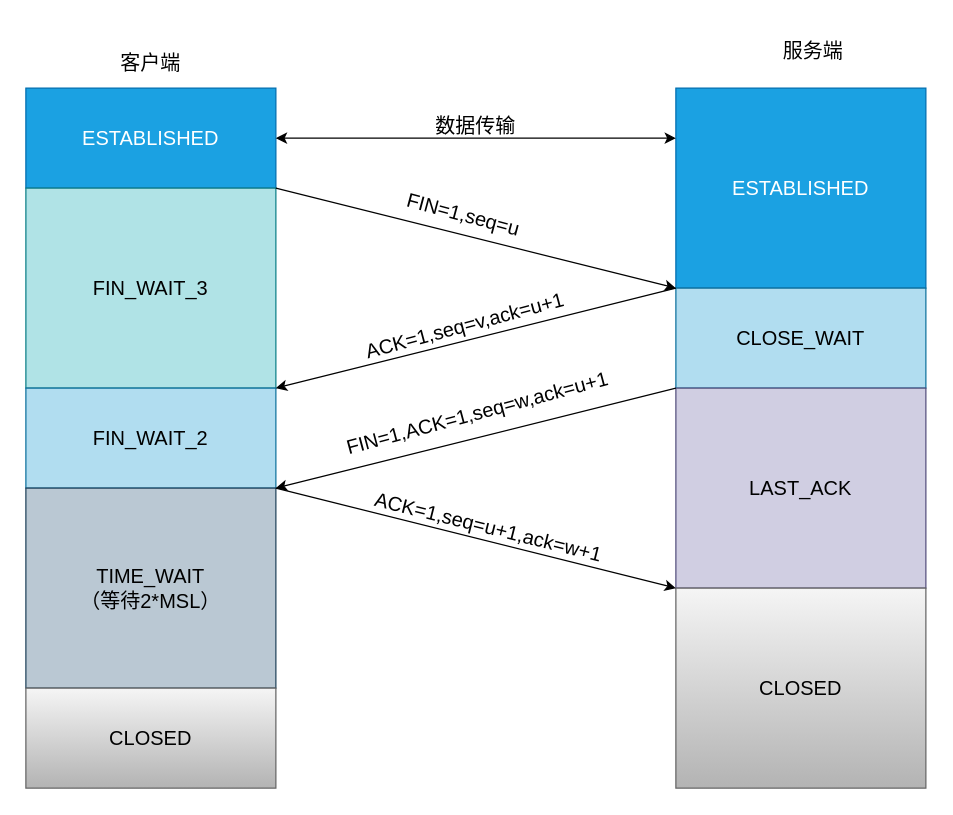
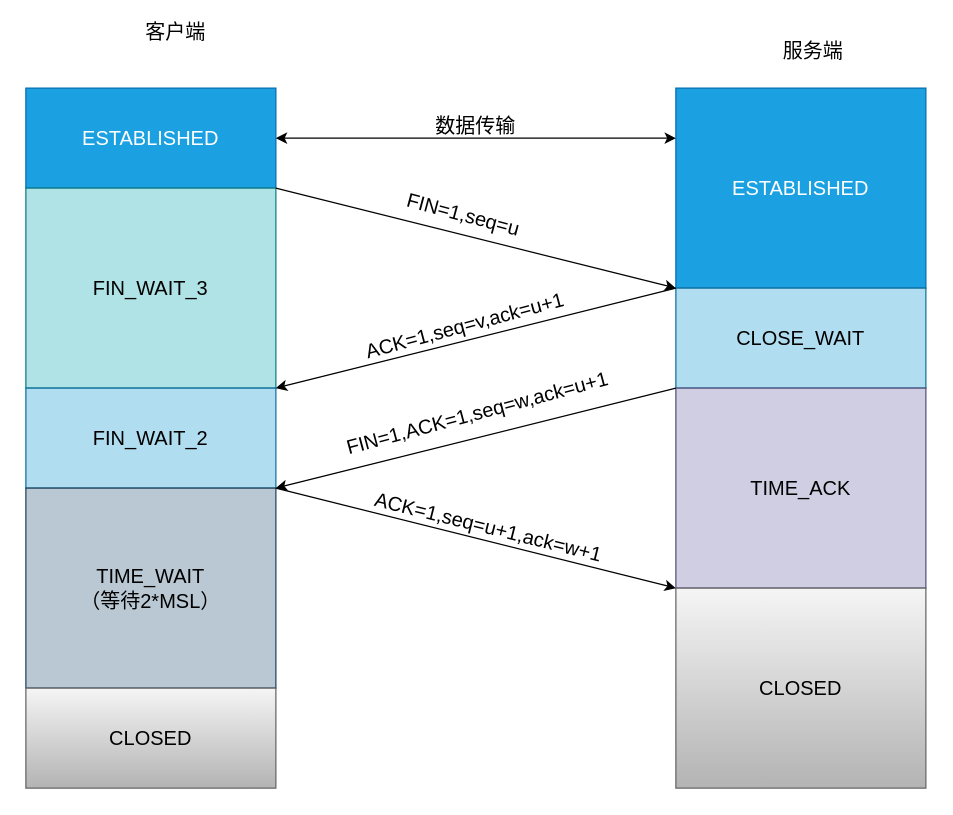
node "客户端": moved (151, 63) -> (176, 32)
node "LAST_ACK": label "LAST_ACK" -> "TIME_ACK"
